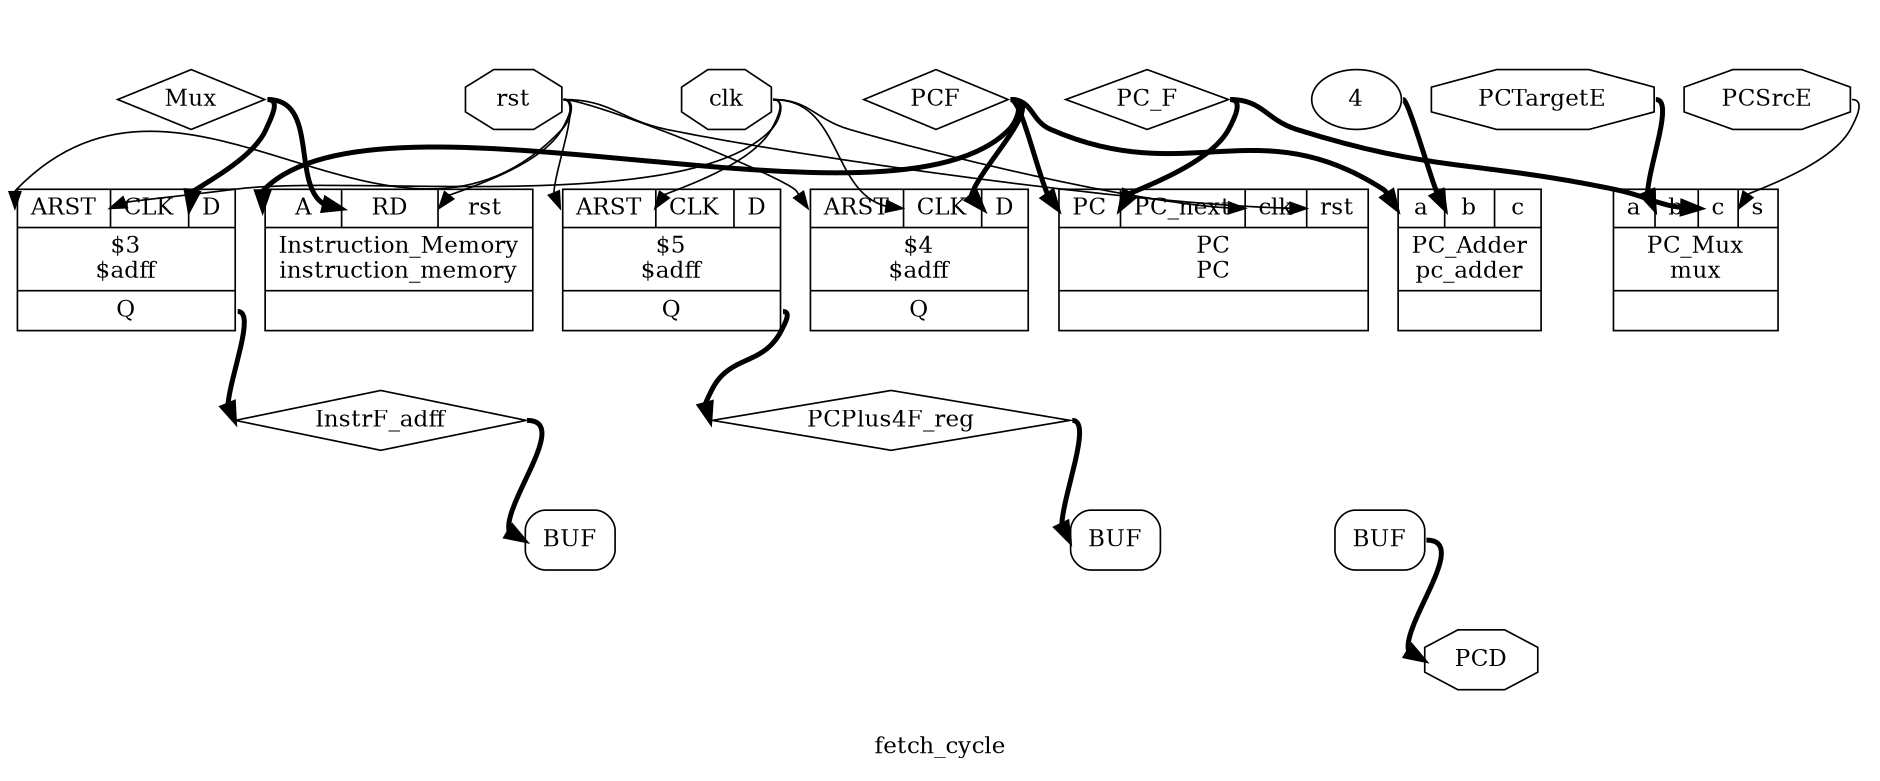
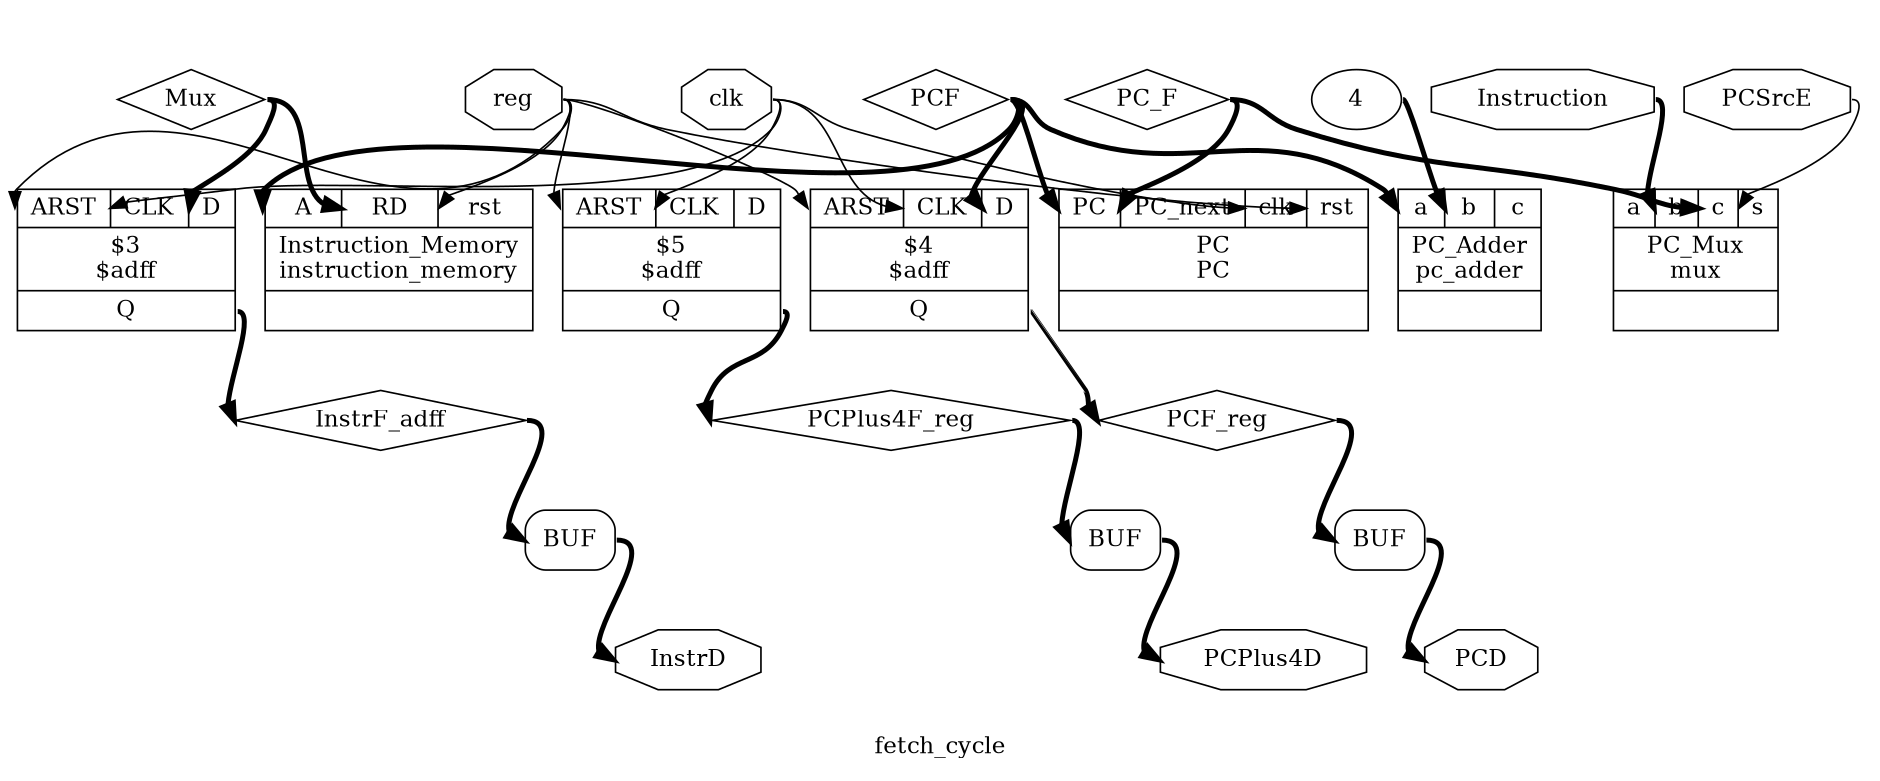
node "rst": label "rst" -> "reg"
node "PCTargetE": label "PCTargetE" -> "Instruction"
node "PCF_reg": added
node "InstrD": added
node "PCPlus4D": added
